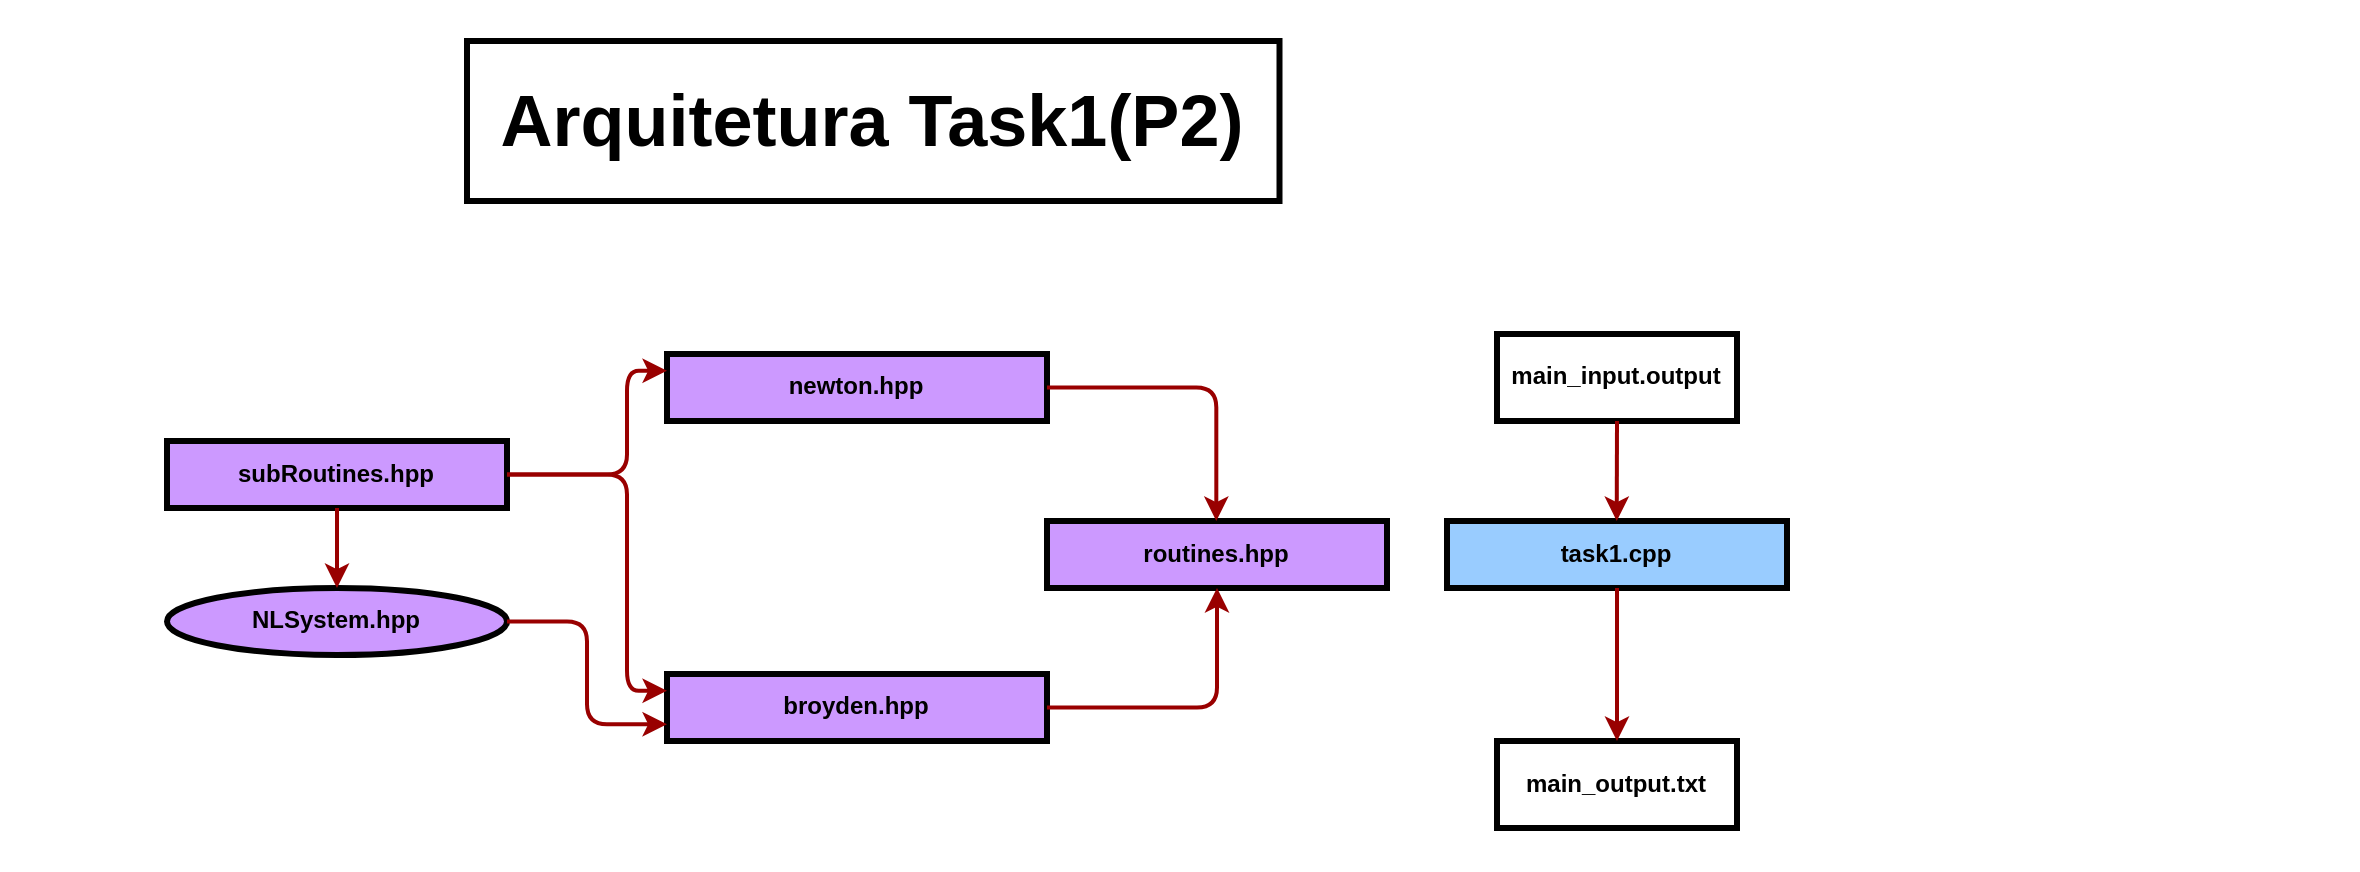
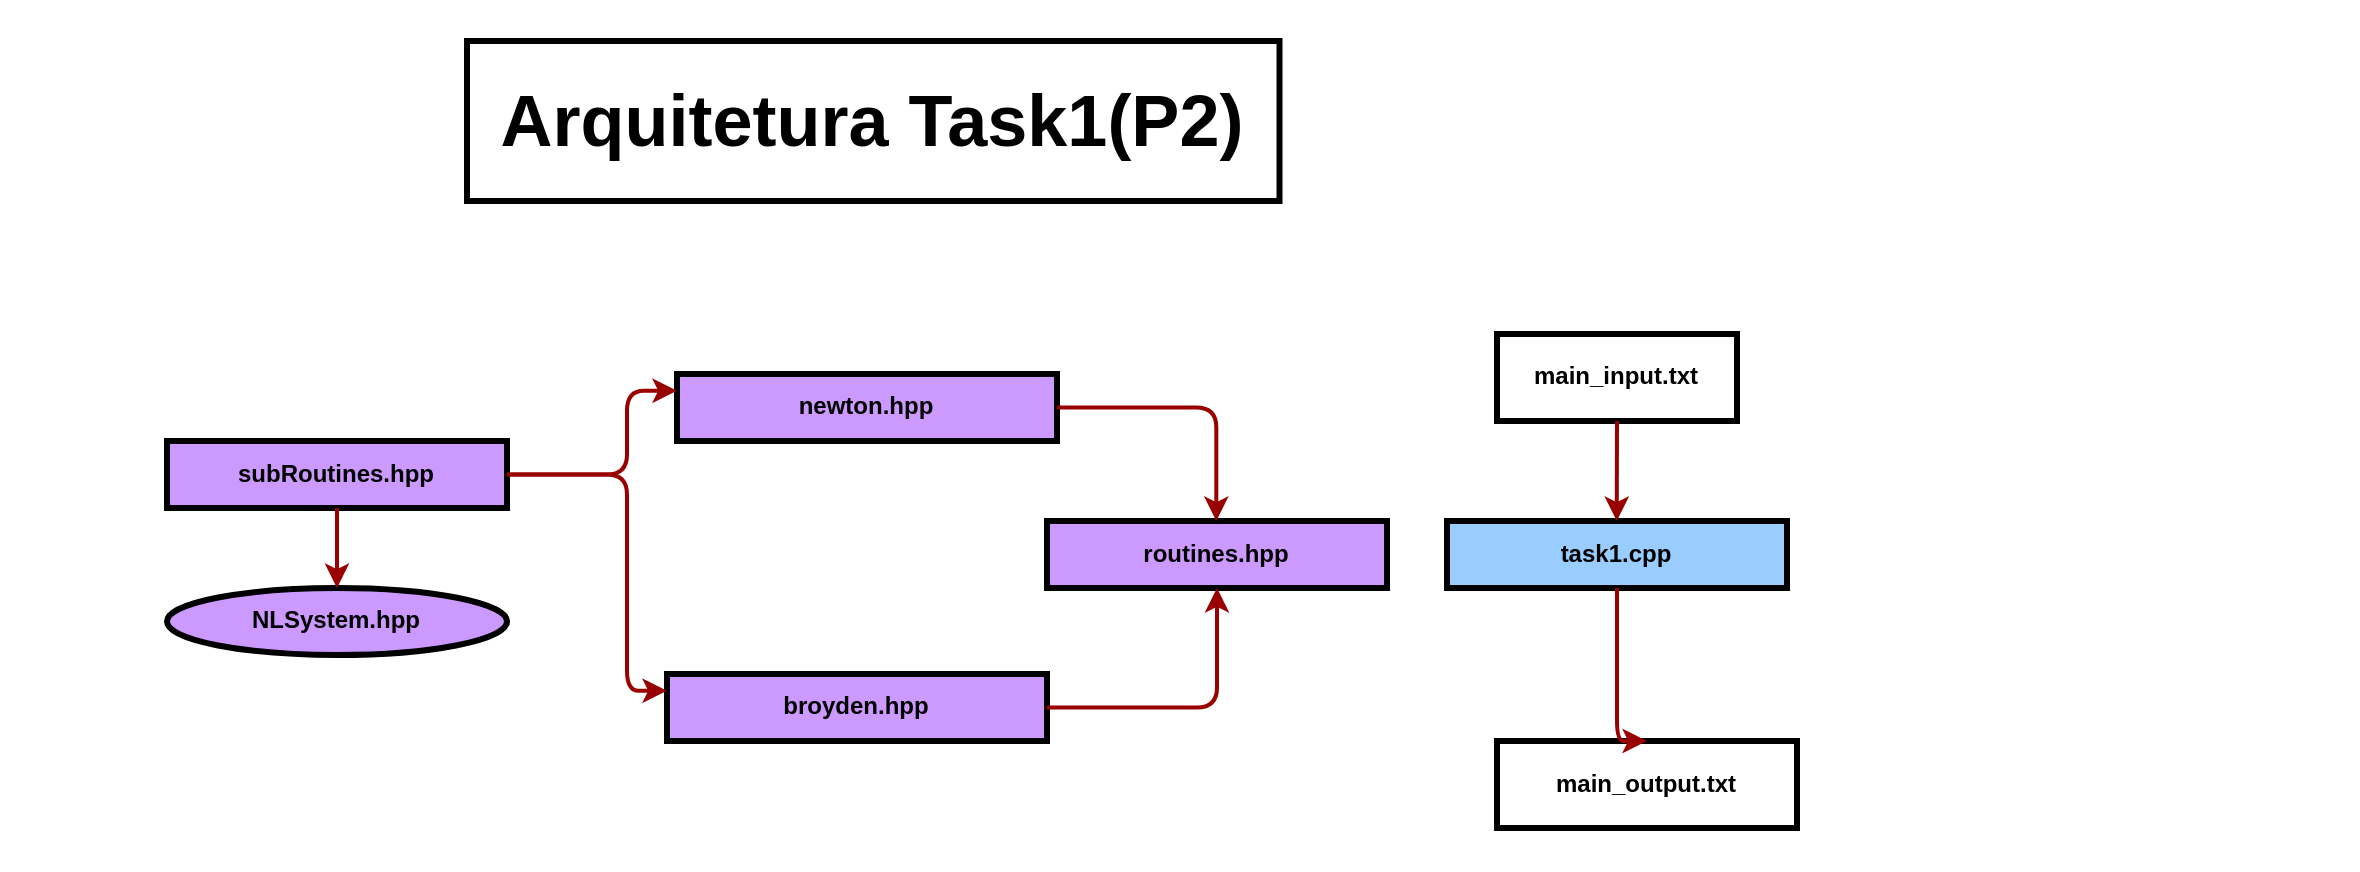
node "main_input.output": label "main_input.output" -> "main_input.txt"
node "newton.hpp": moved (857, 388) -> (867, 408)
edge "NLSystem.hpp" -> "broyden.hpp": removed
node "main_output.txt": size 240x87 -> 300x87
